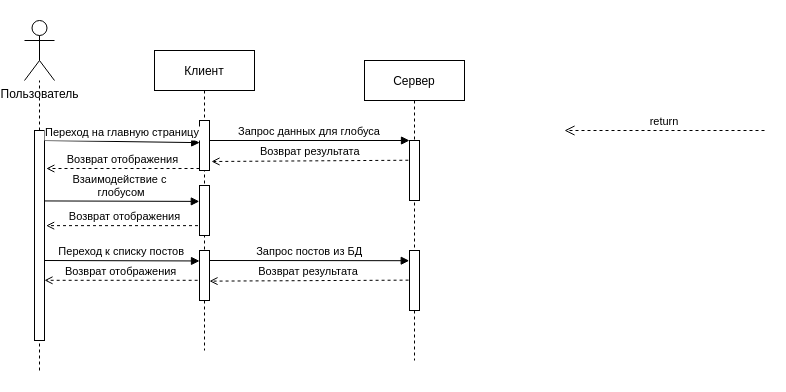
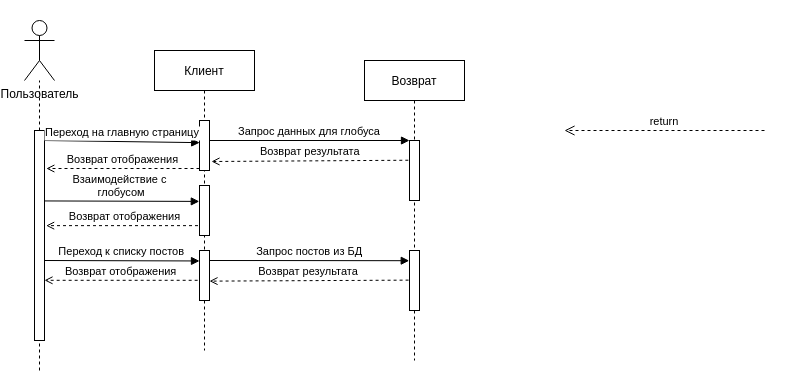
node "Сервер": label "Сервер" -> "Возврат"
